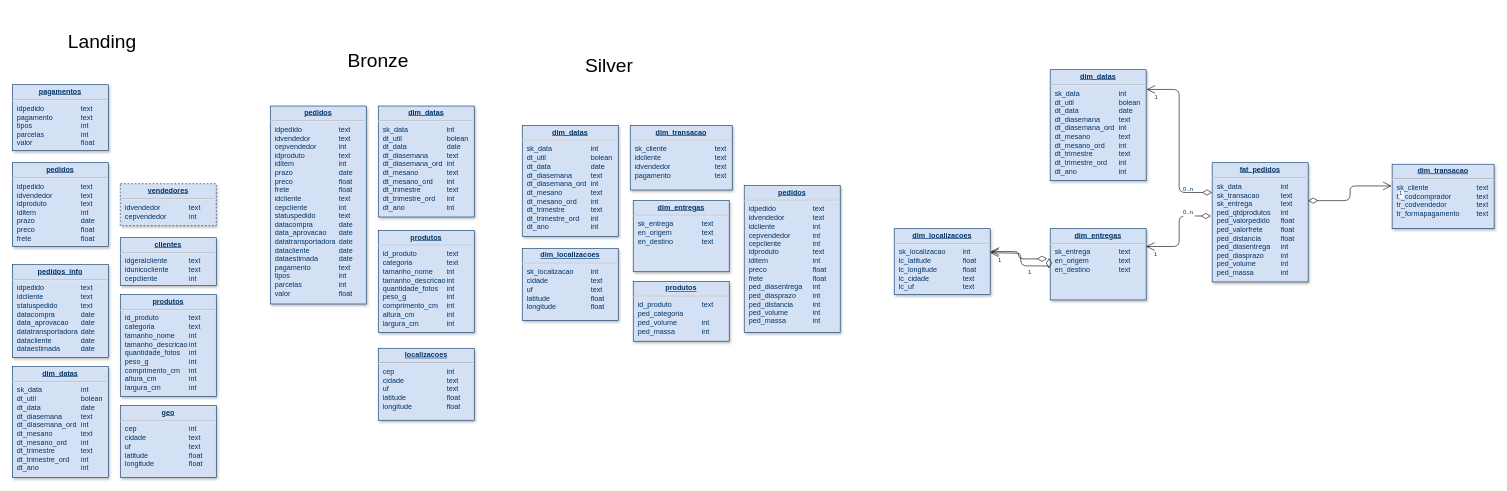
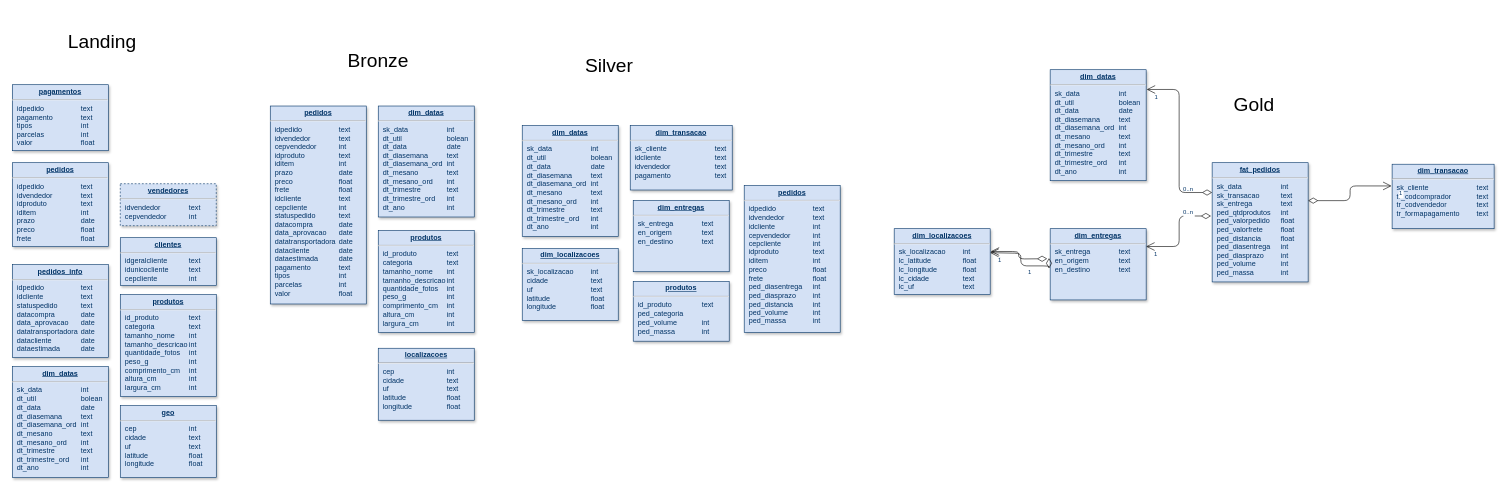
node "Gold": added
